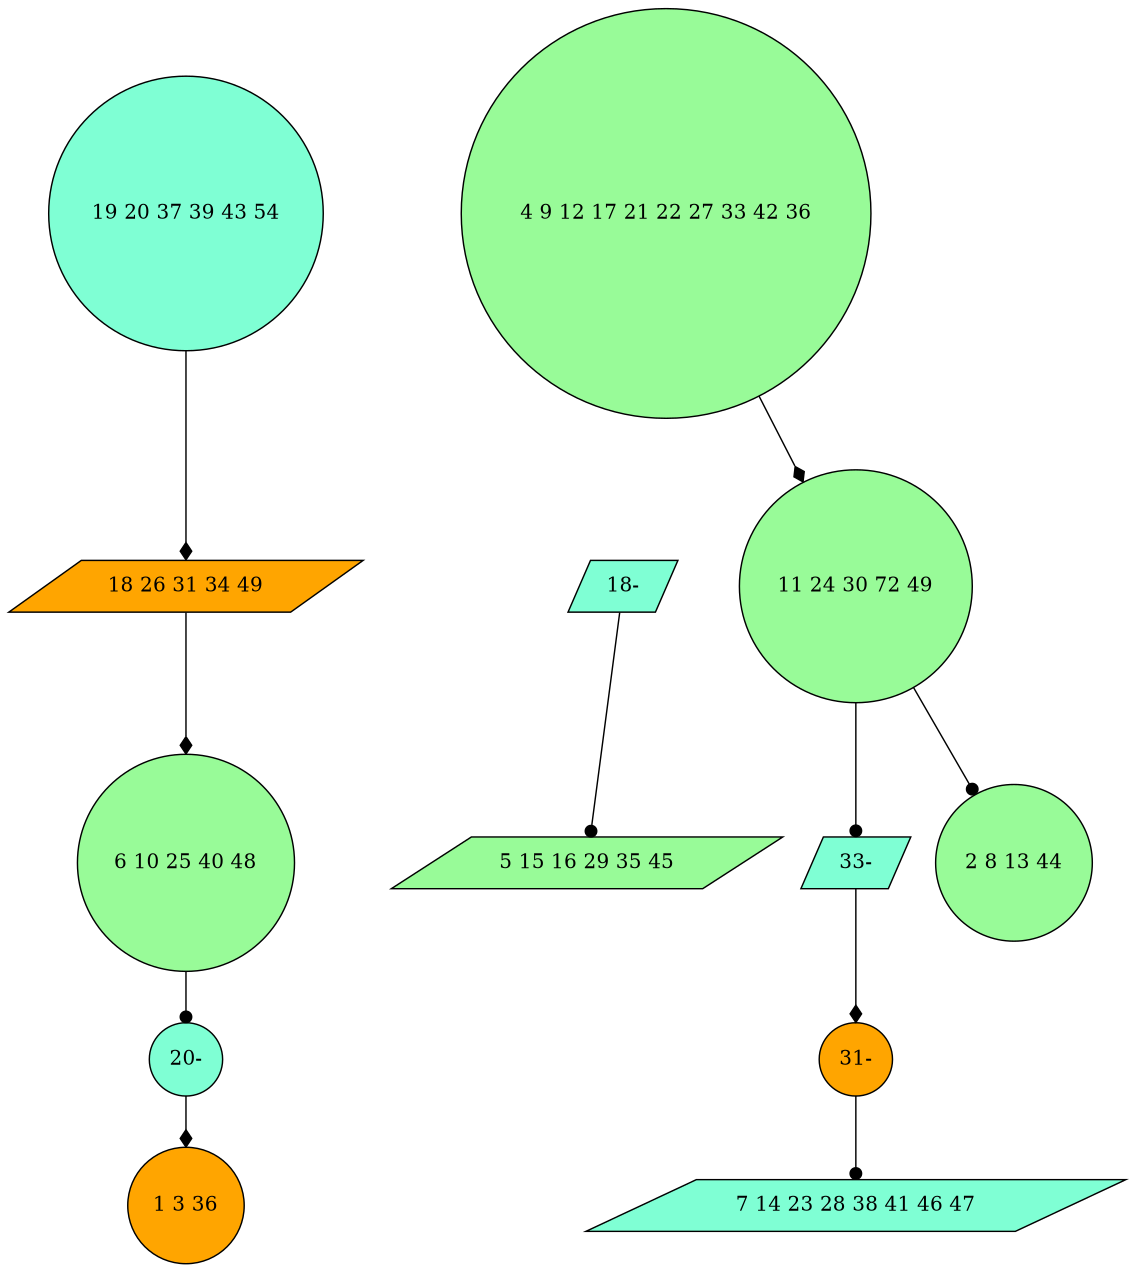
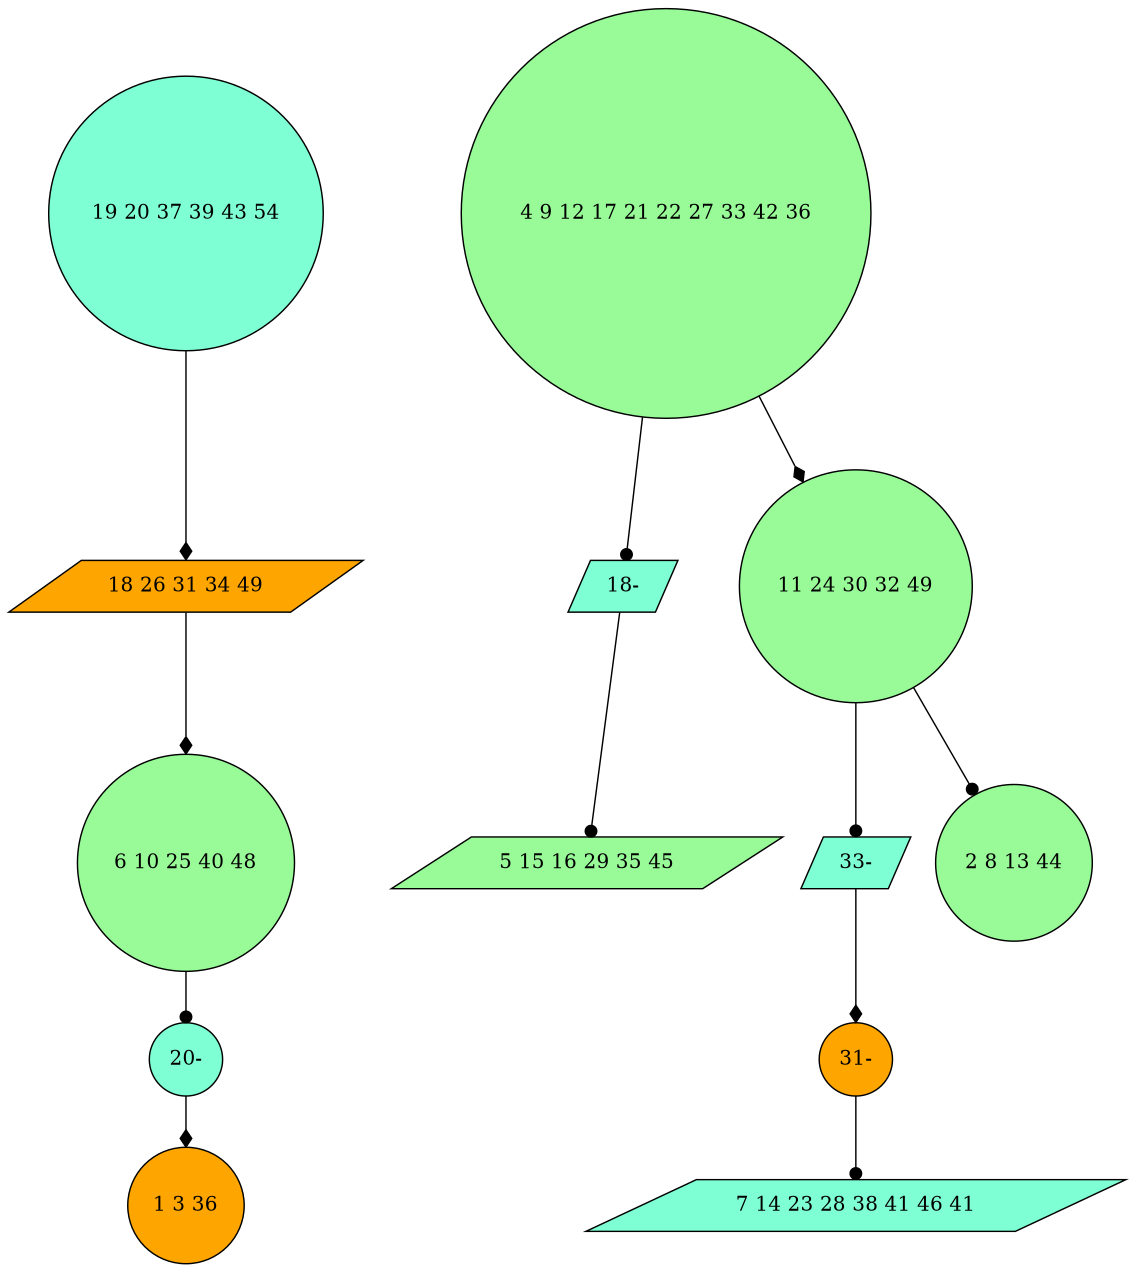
edge "4 9 12 17 21 22 27 33 42 36" -> "18-": added
node "11 24 30 72 49": label "11 24 30 72 49" -> "11 24 30 32 49"
node "7 14 23 28 38 41 46 47": label "7 14 23 28 38 41 46 47" -> "7 14 23 28 38 41 46 41"
